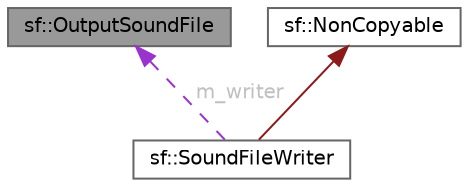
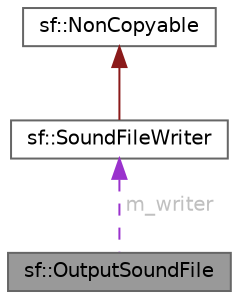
edge "sf::SoundFileWriter" -> "sf::OutputSoundFile": reversed
